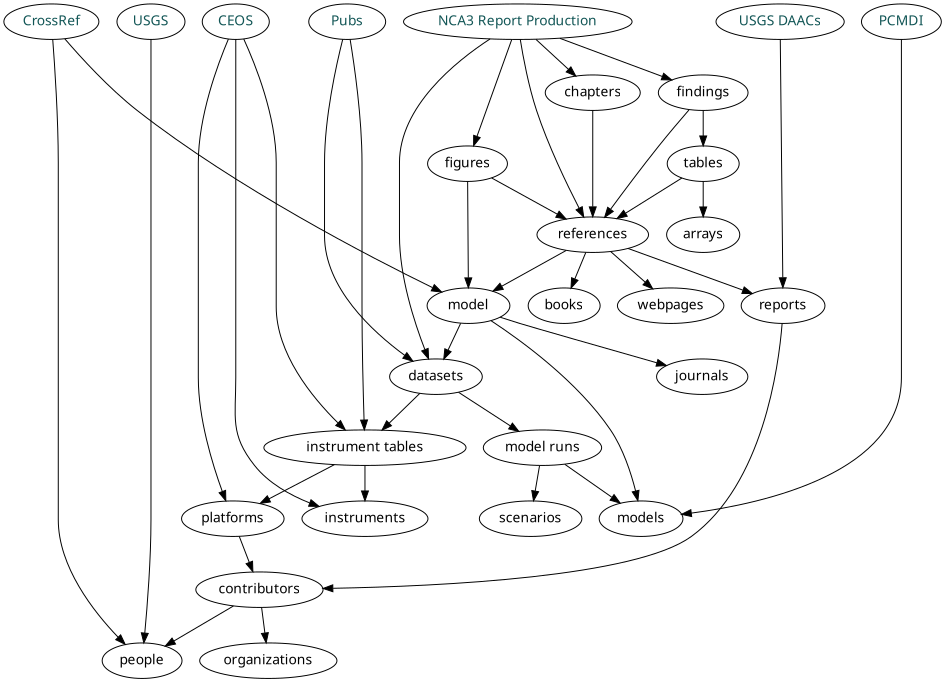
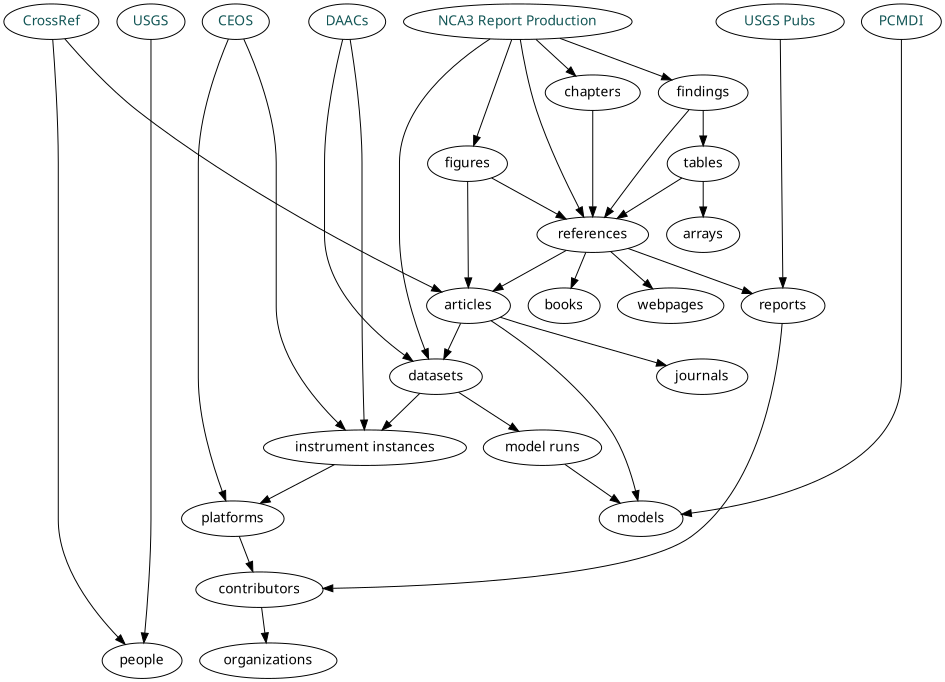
node "Pubs": label "Pubs" -> "DAACs"
node "USGS DAACs": label "USGS DAACs" -> "USGS Pubs"
node "model": label "model" -> "articles"
node "instrument tables": label "instrument tables" -> "instrument instances"
node "instruments": removed
node "scenarios": removed
edge "contributors" -> "people": removed
